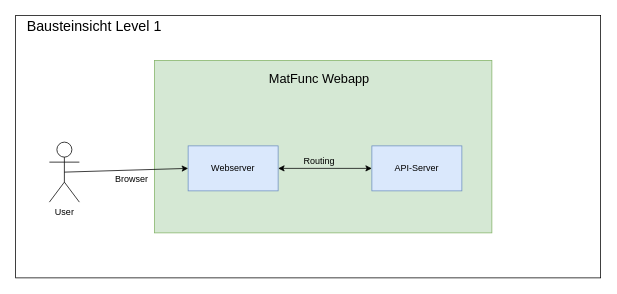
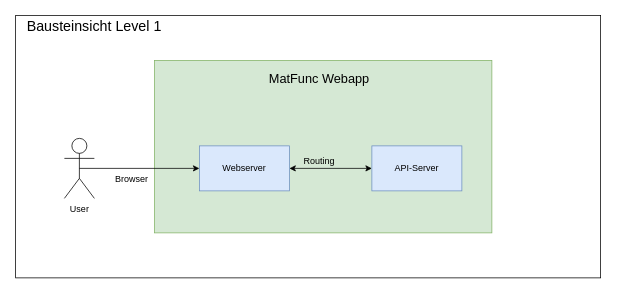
node "Webserver": moved (233, 168) -> (244, 168)
node "User": moved (64, 172) -> (79, 168)
